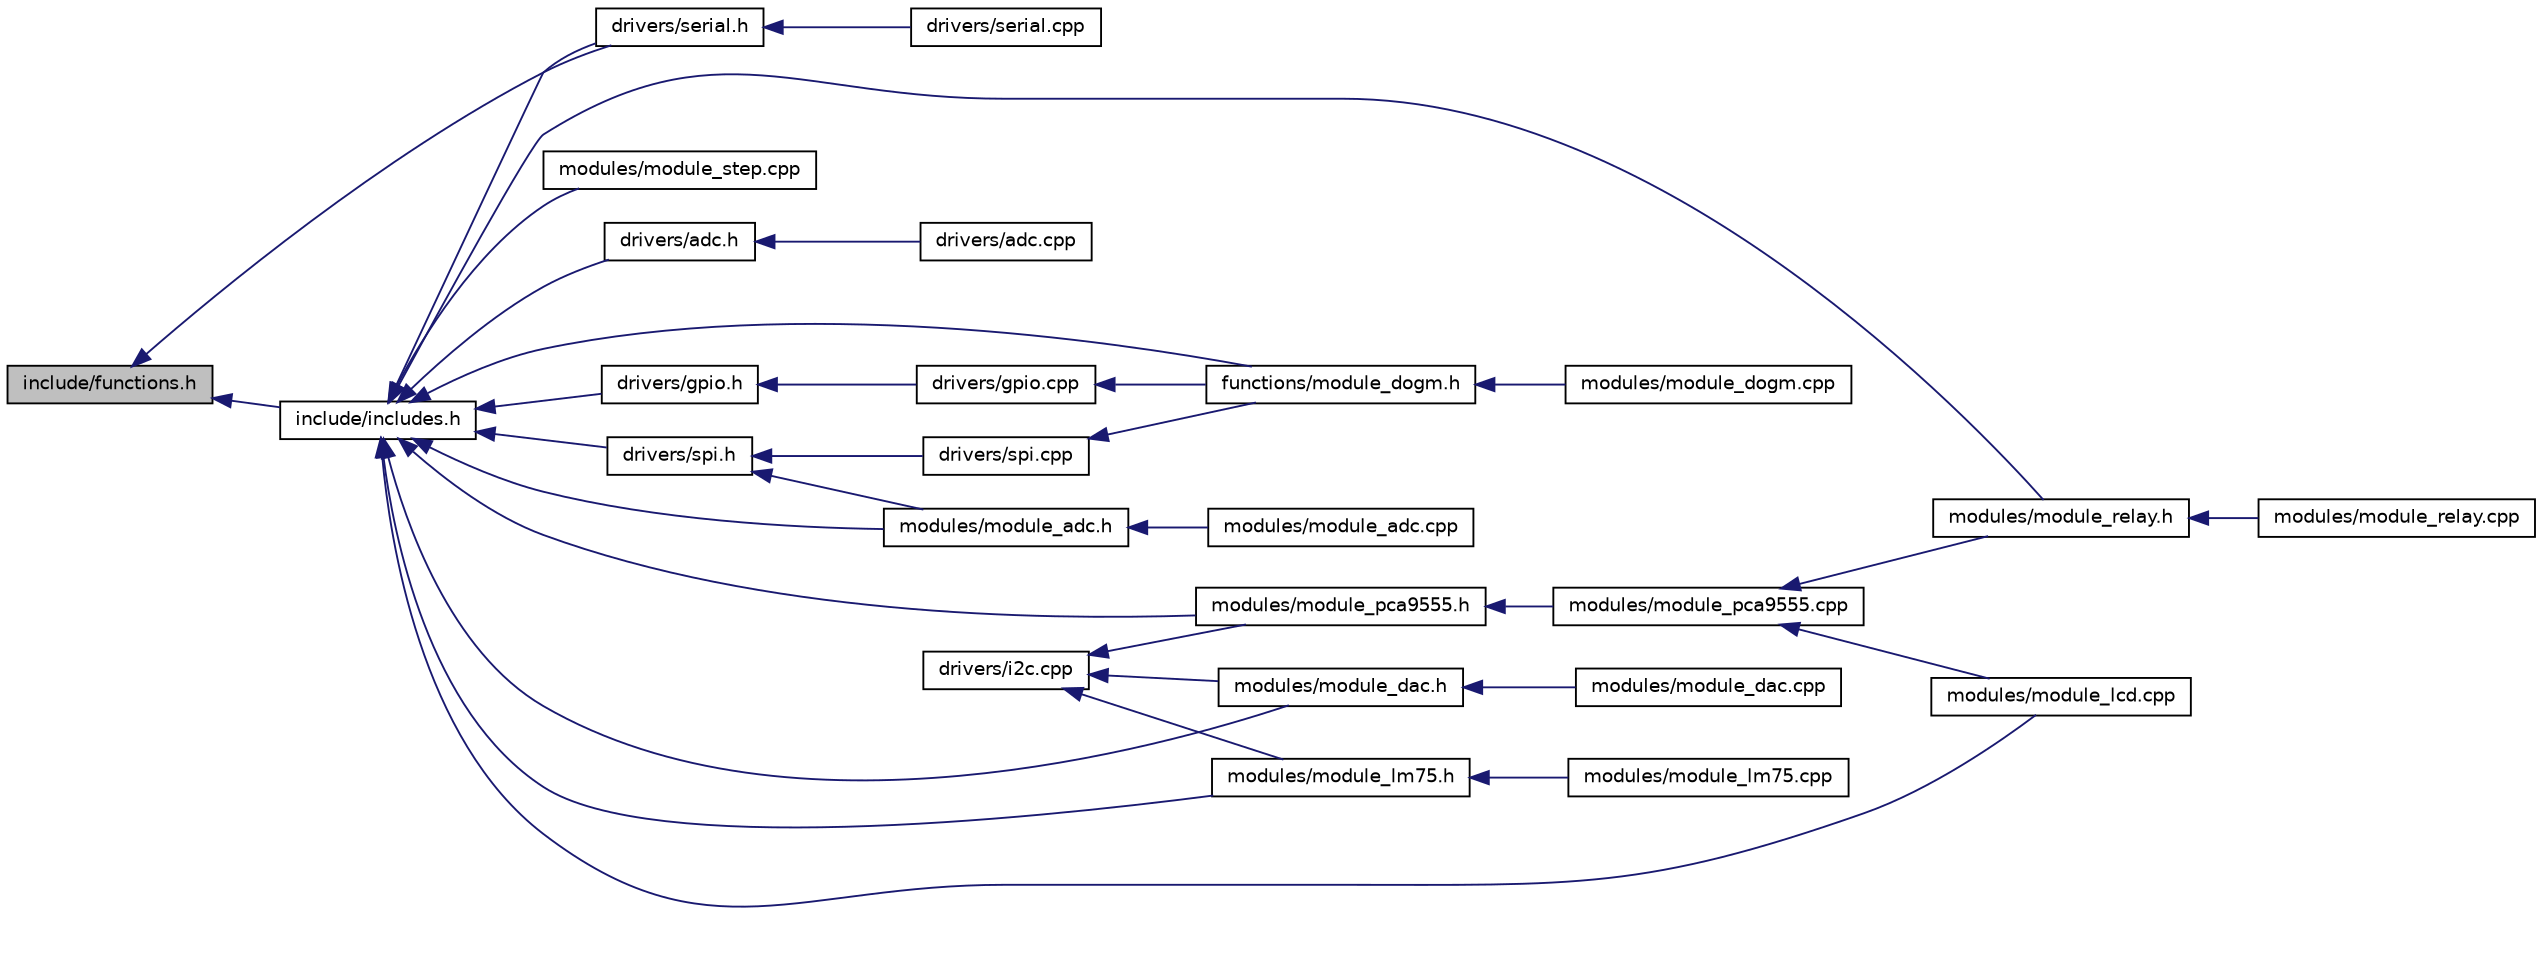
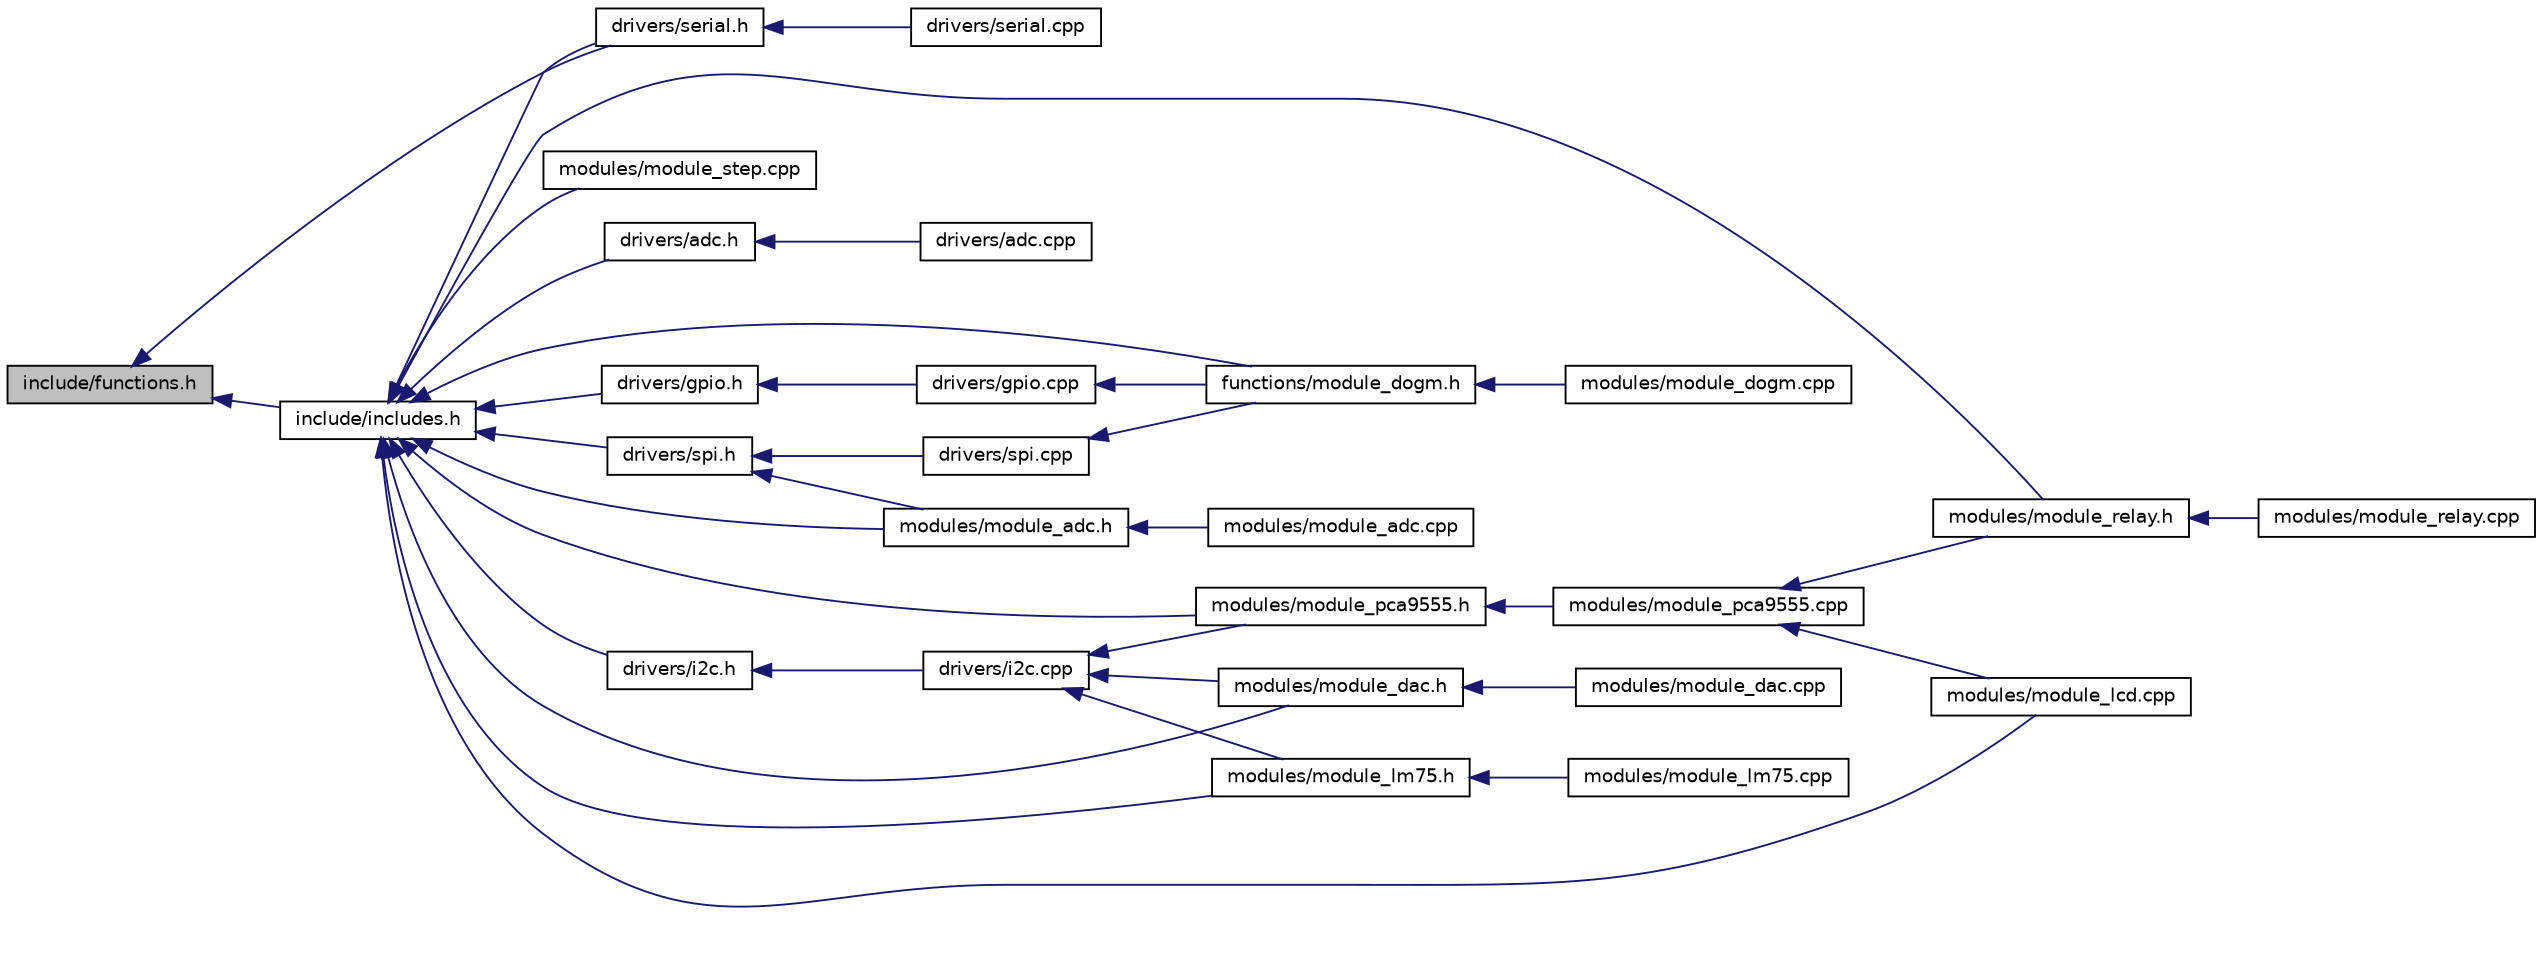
node "drivers/i2c.h": added
